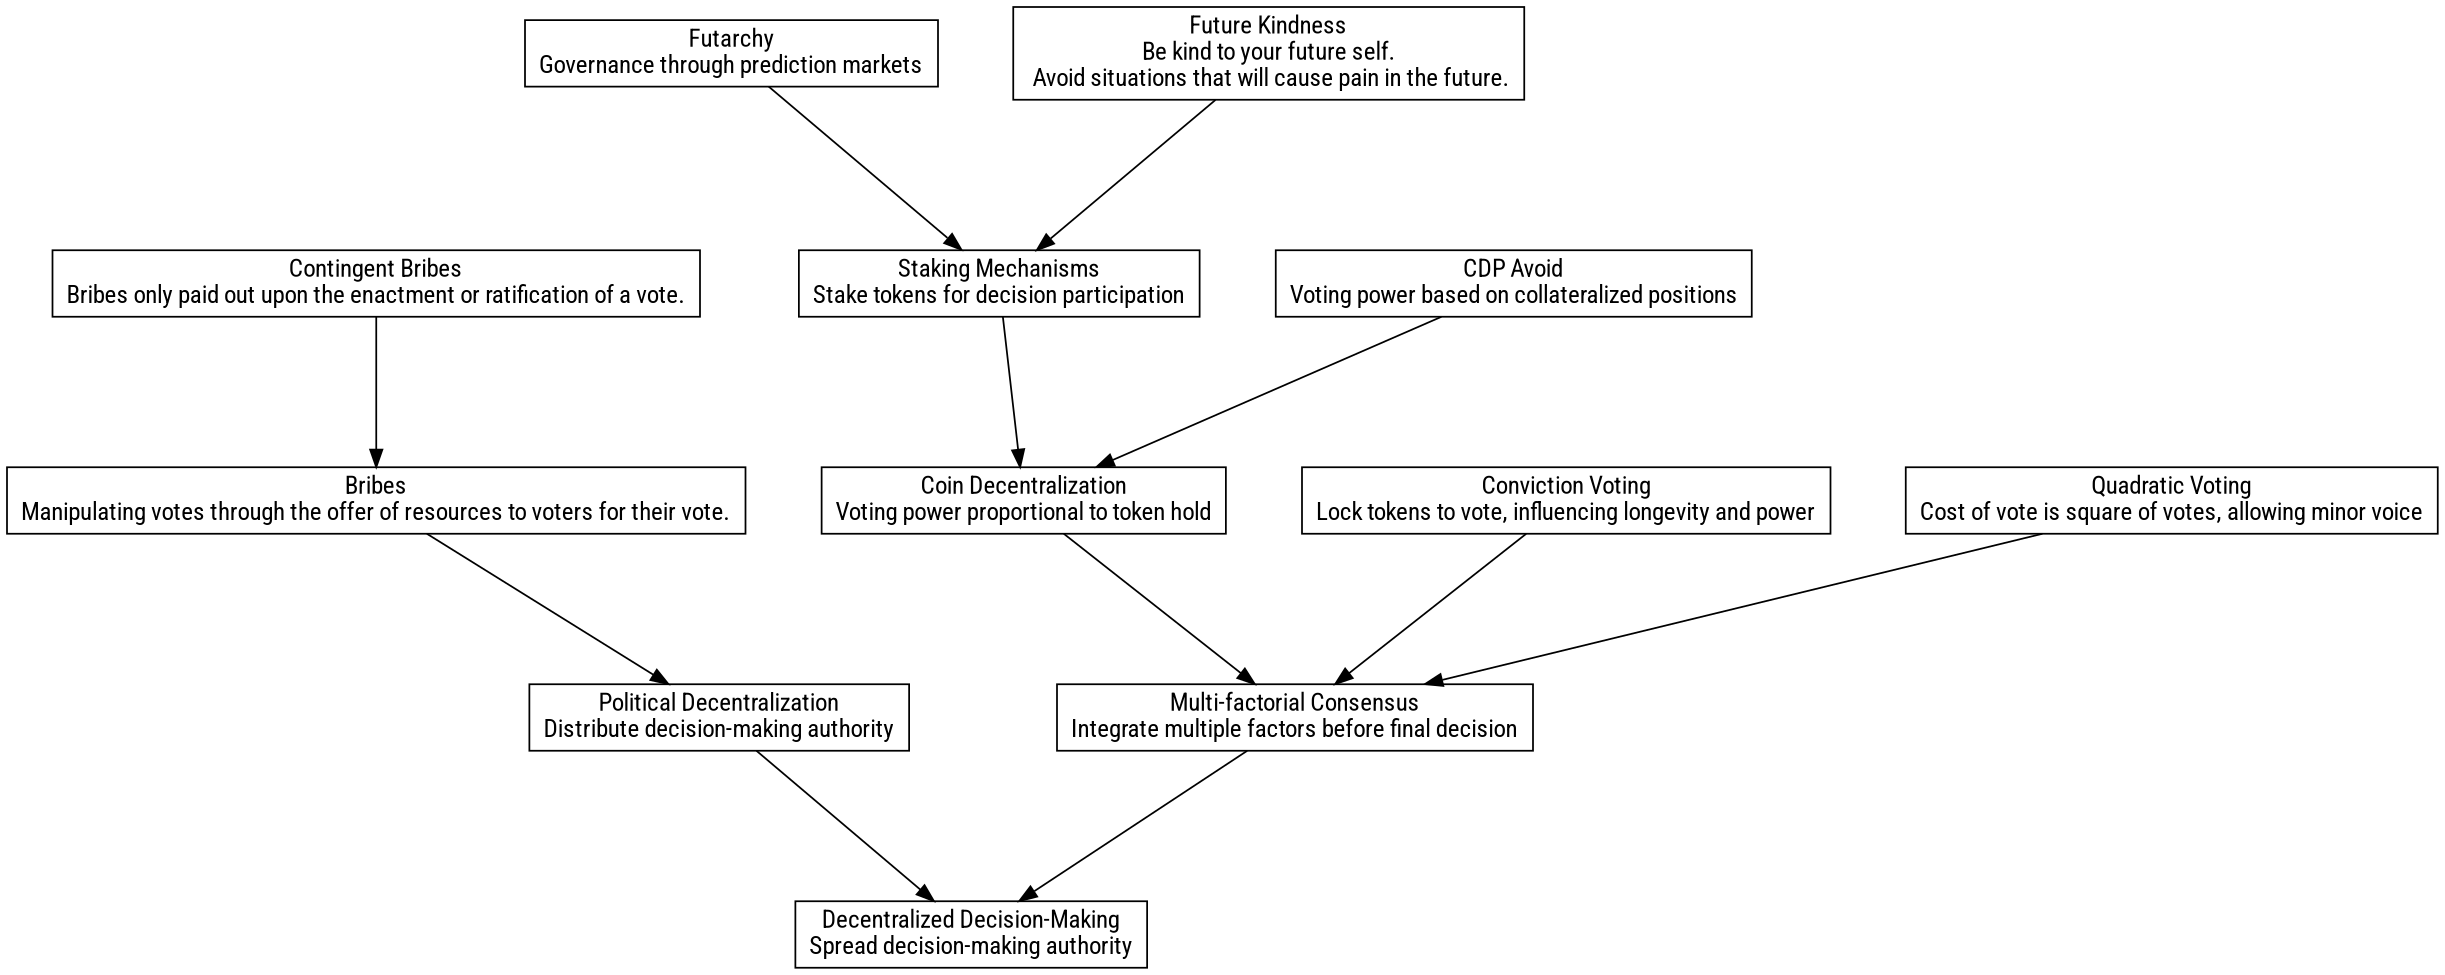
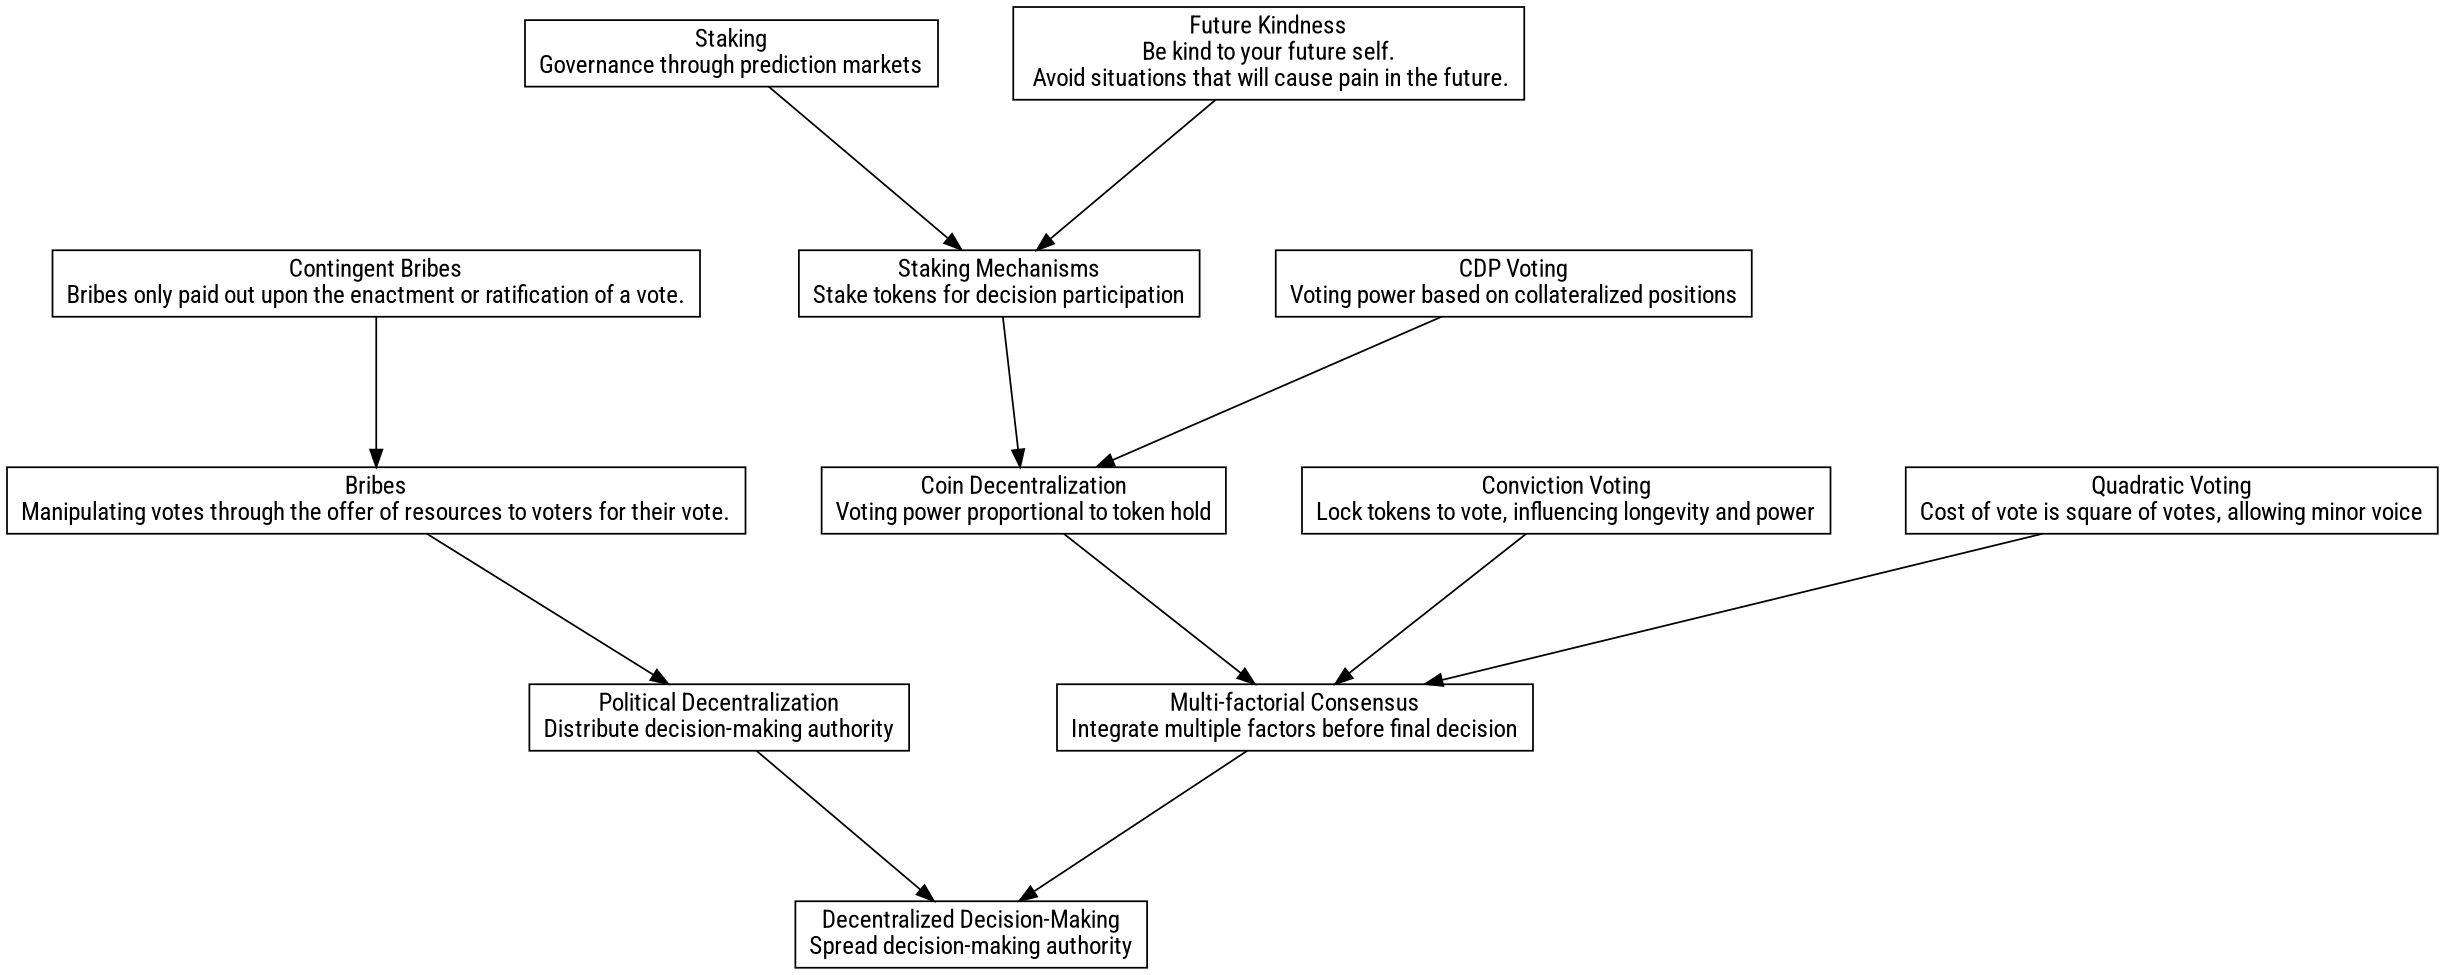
node "Futarchy Governance through prediction markets": label "Futarchy Governance through prediction markets" -> "Staking Governance through prediction markets"
node "CDP Avoid Voting power based on collateralized positions": label "CDP Avoid Voting power based on collateralized positions" -> "CDP Voting Voting power based on collateralized positions"
